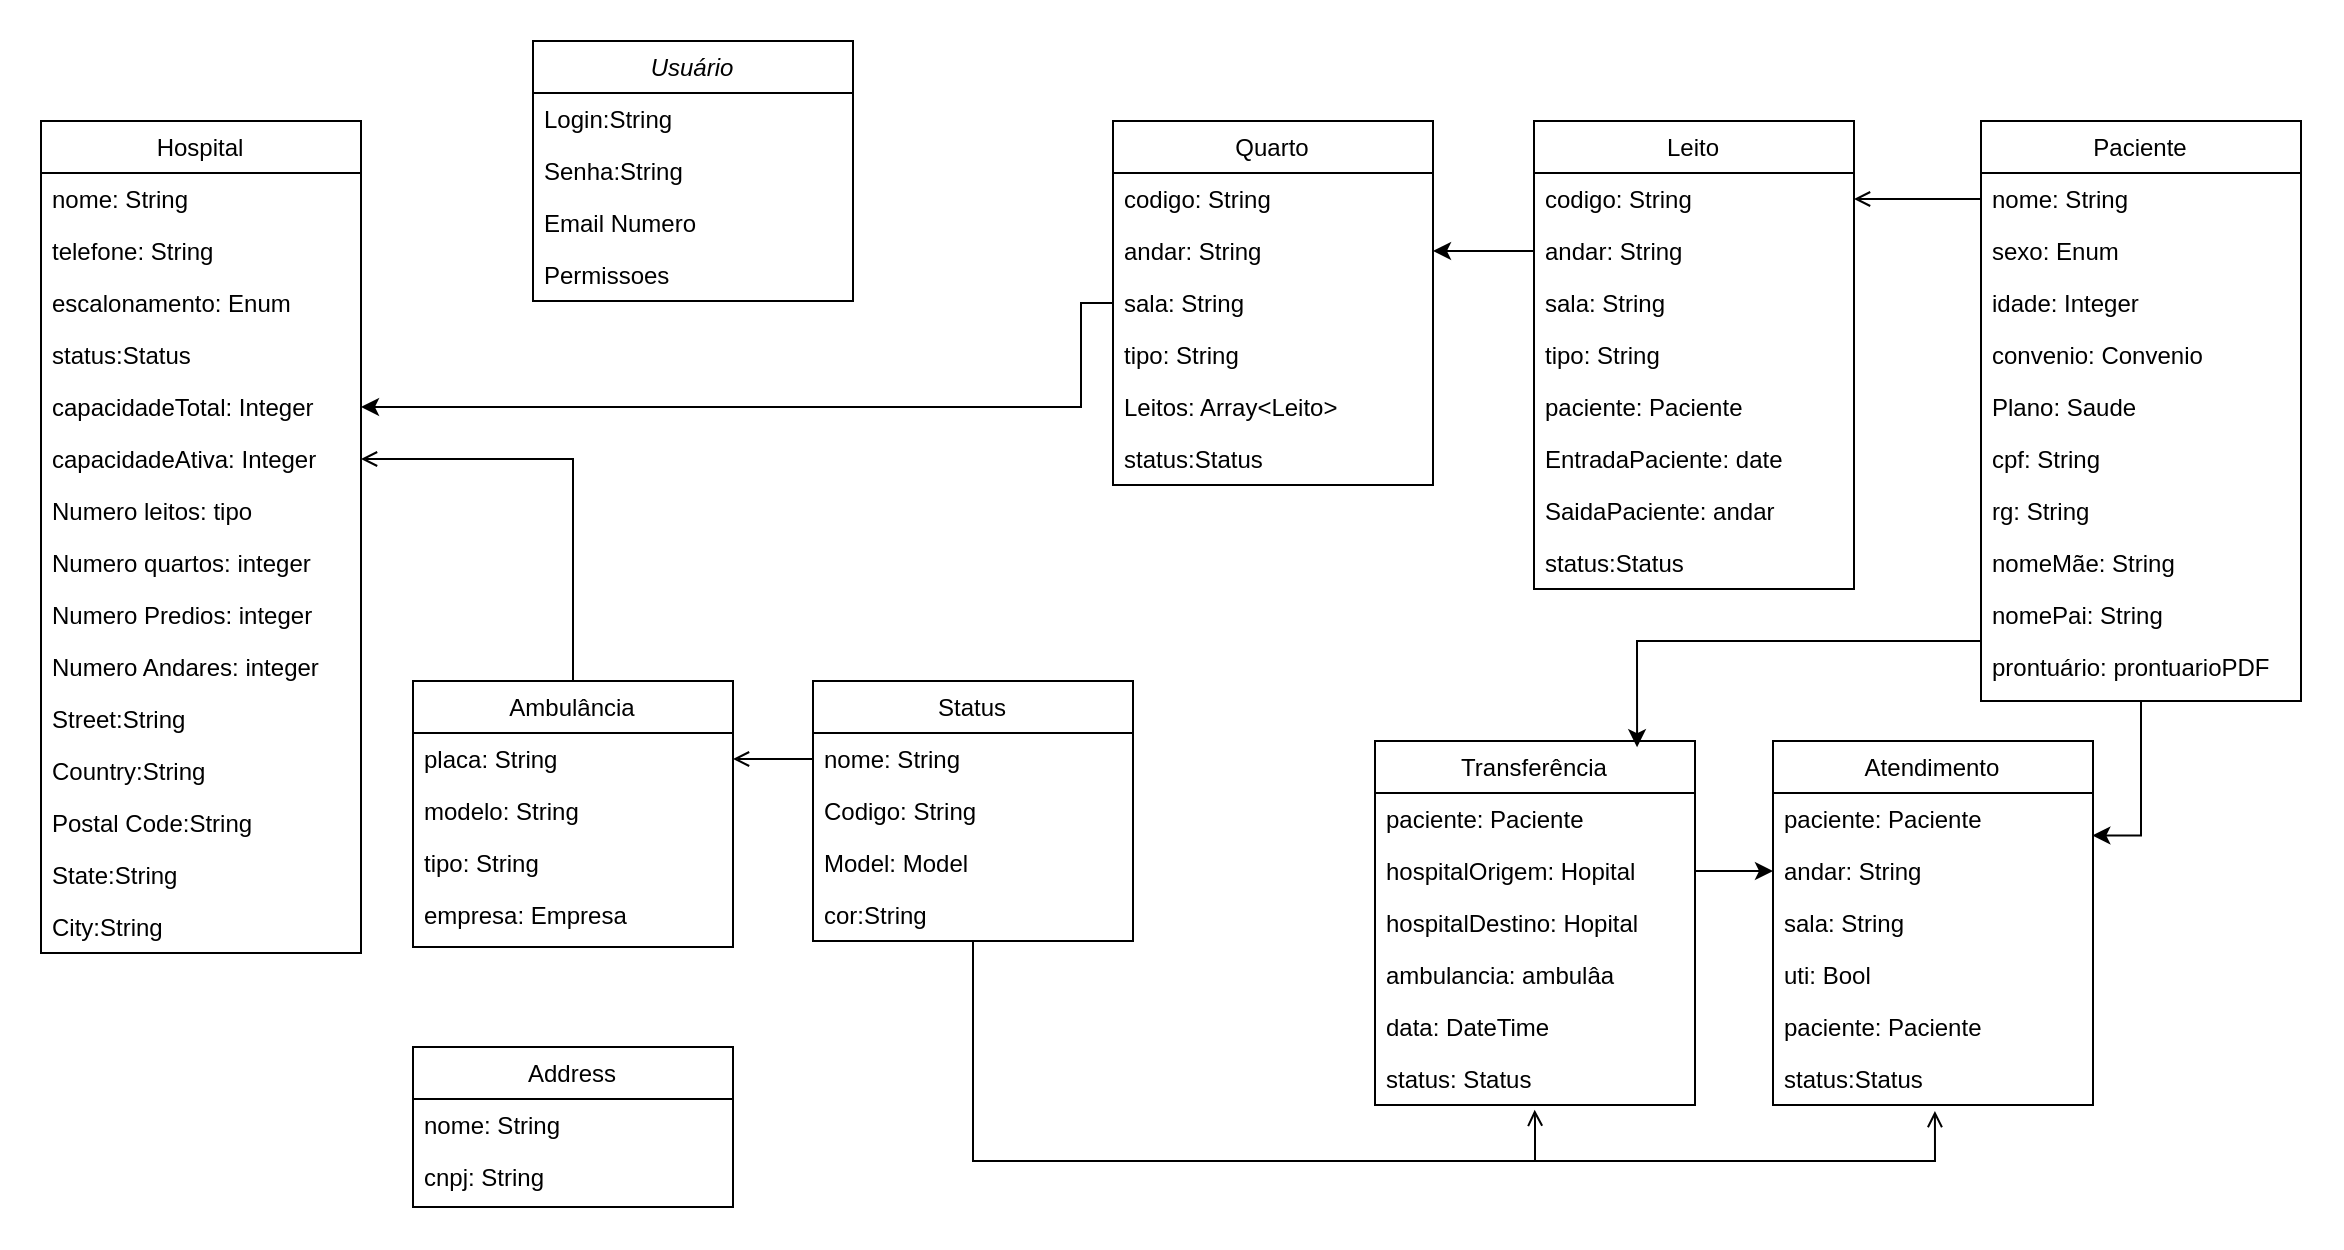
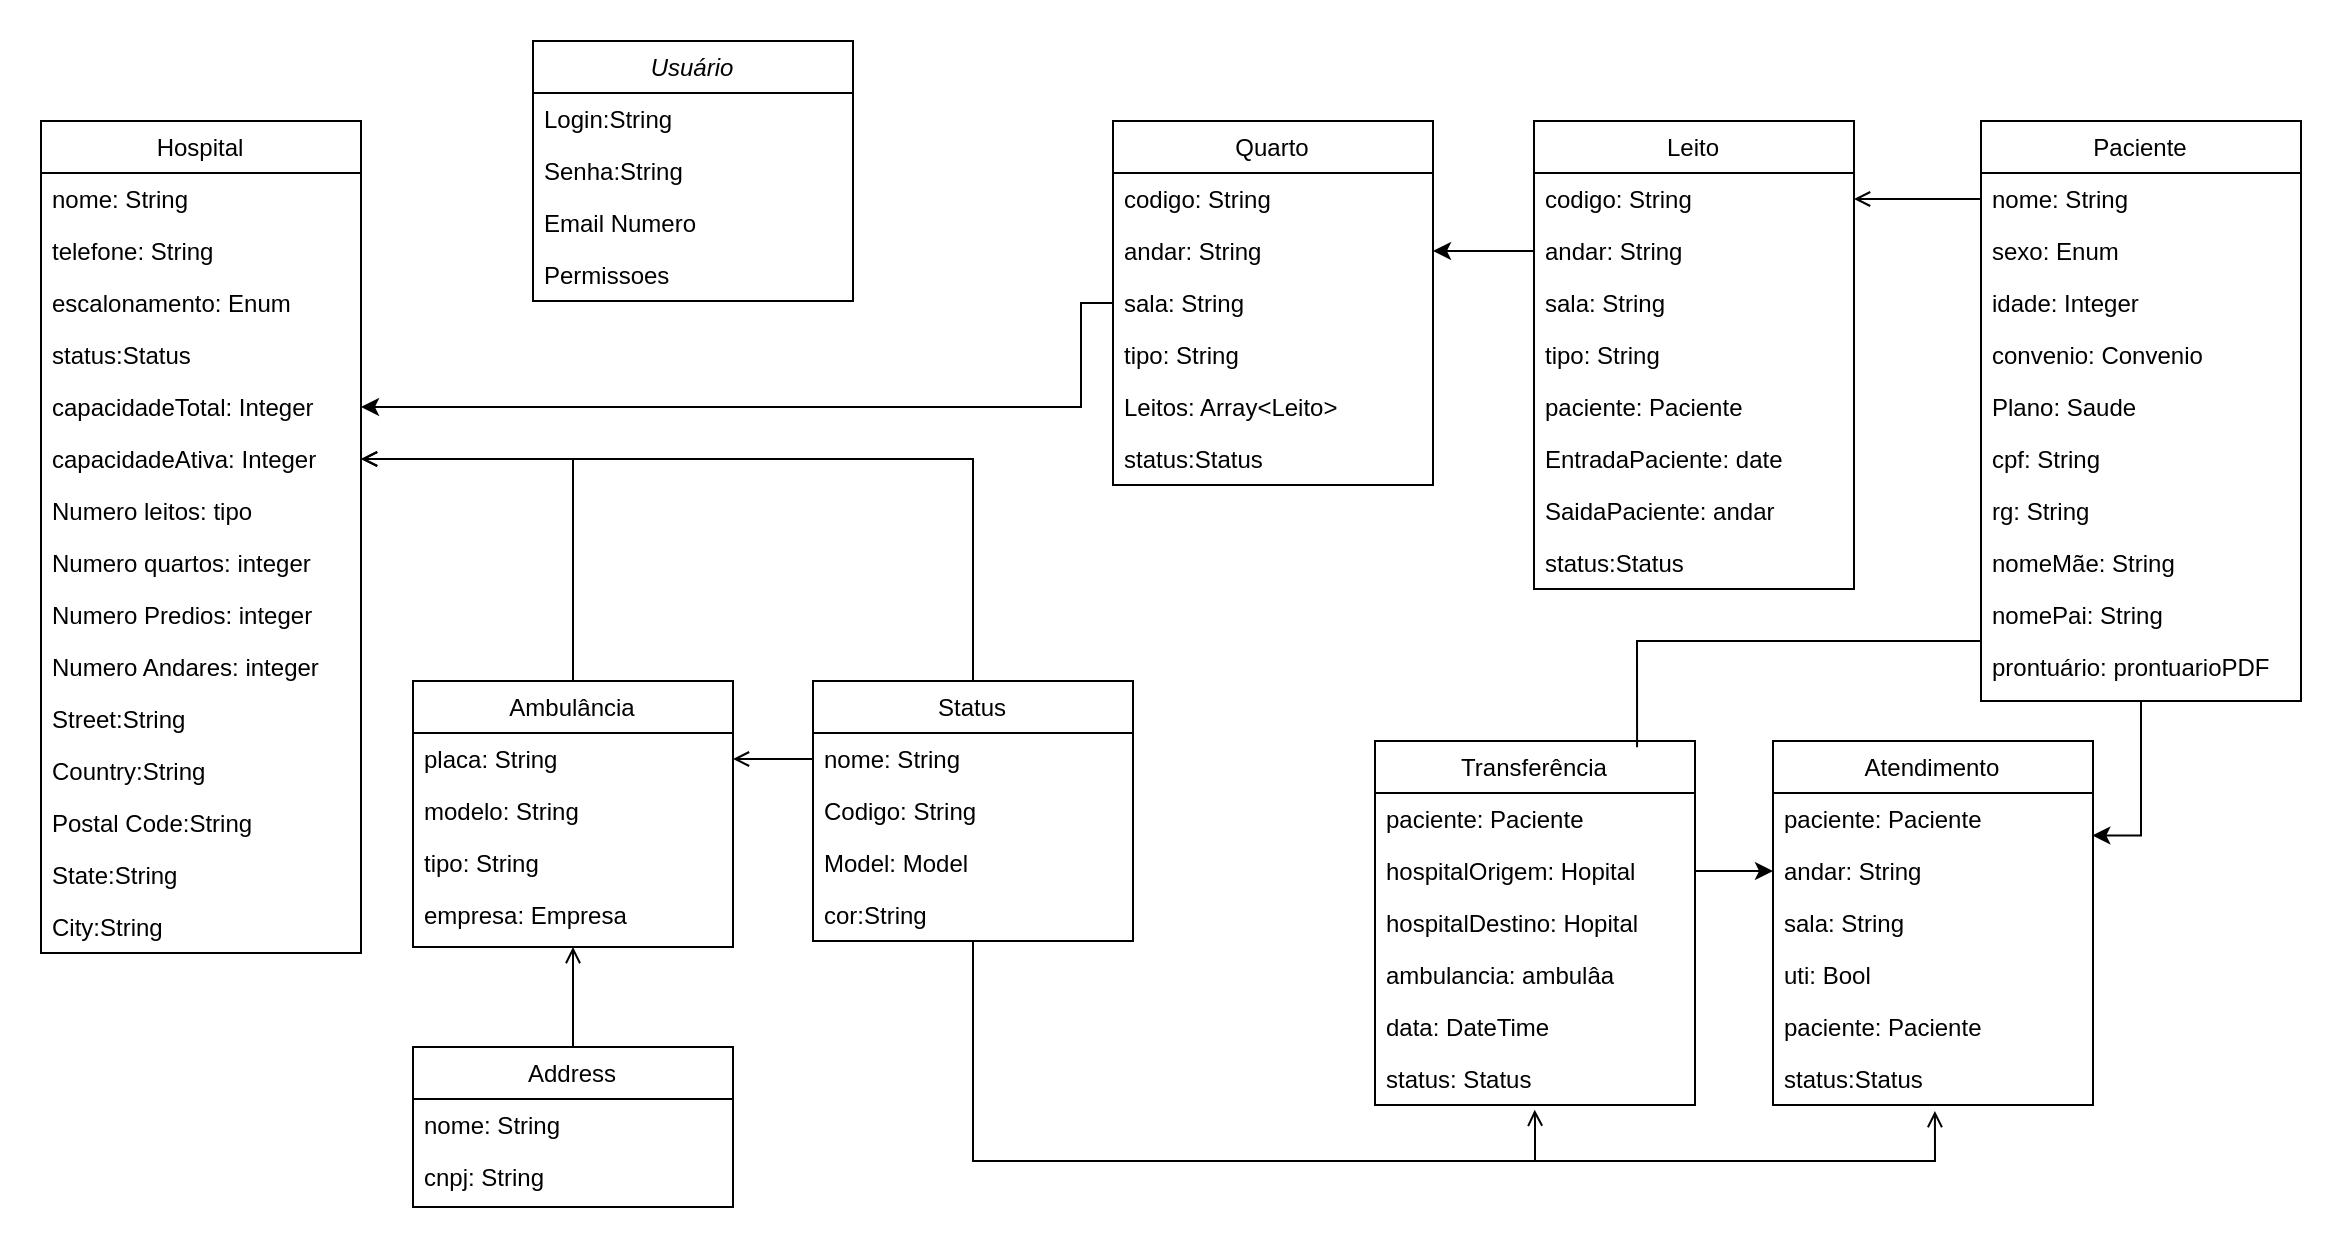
edge "Status" -> "capacidadeAtiva: Integer": added
edge "nomePai: String" -> "Transferência": arrowhead classic -> none
edge "Address" -> "Ambulância": added
